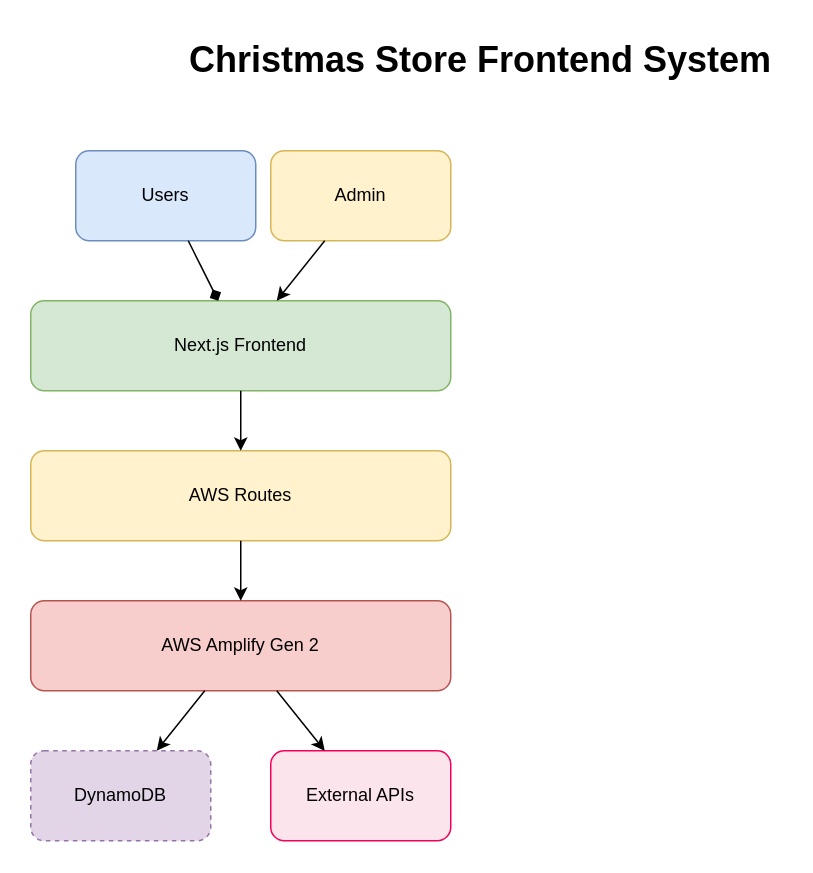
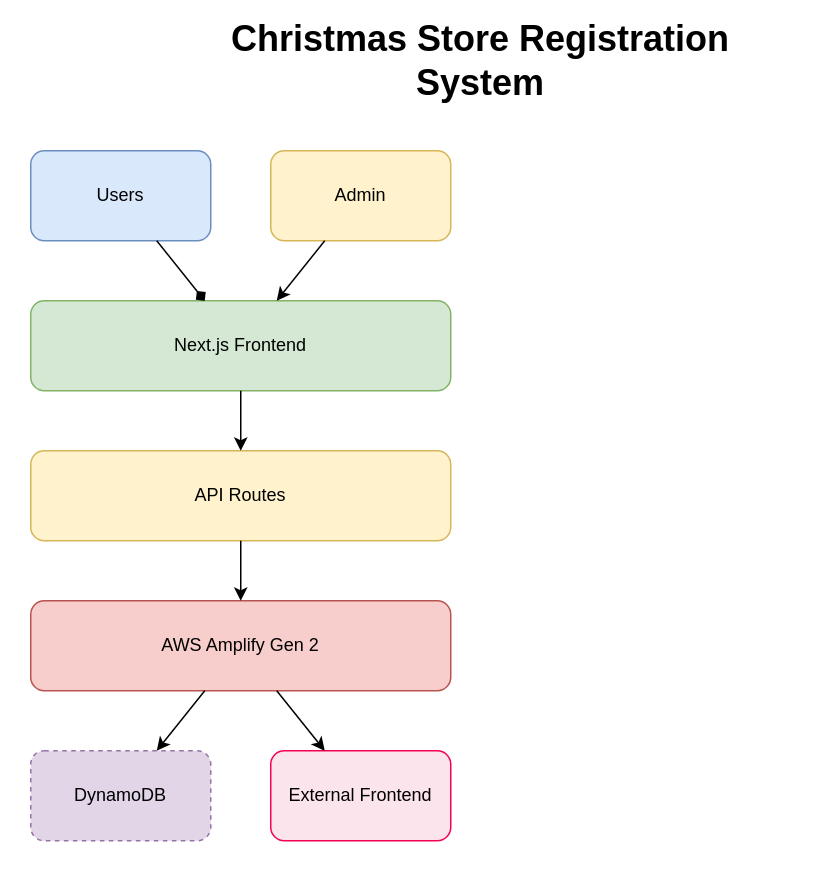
node "Christmas Store Frontend System": label "Christmas Store Frontend System" -> "Christmas Store Registration System"
node "Users": moved (166, 196) -> (121, 196)
node "AWS Routes": label "AWS Routes" -> "API Routes"
node "External APIs": label "External APIs" -> "External Frontend"
